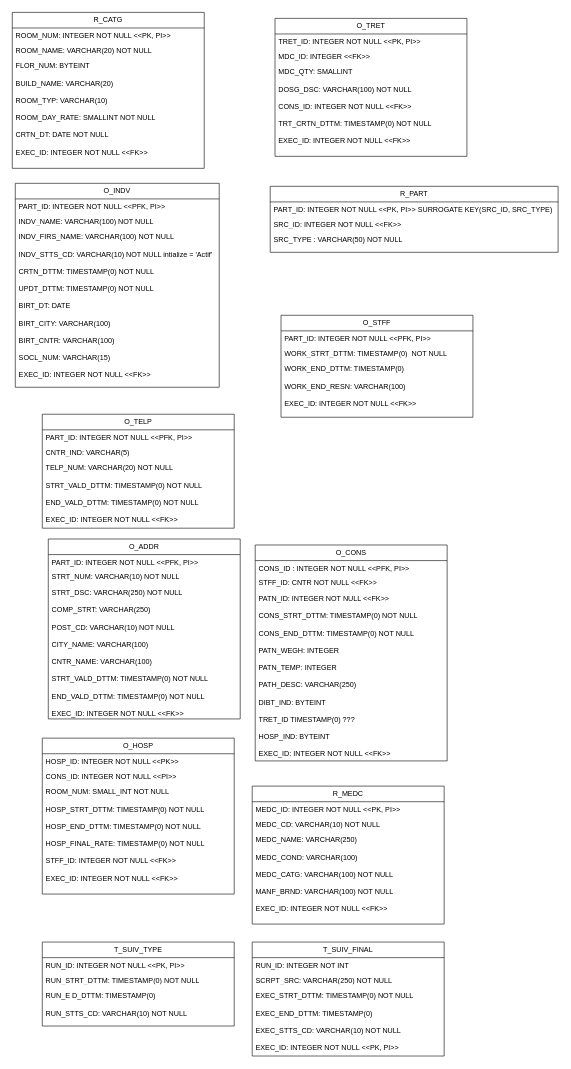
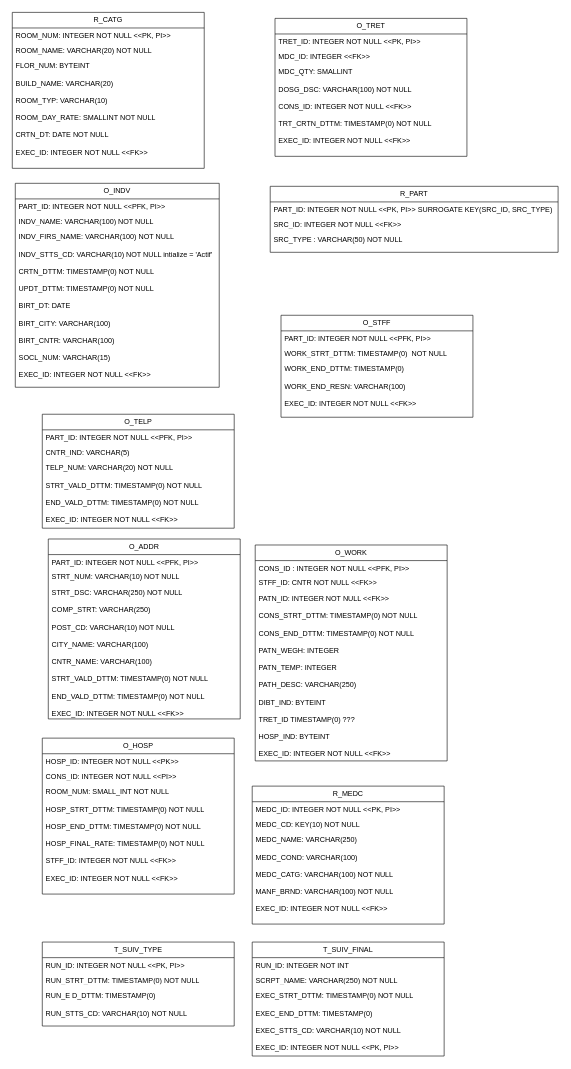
node "O_CONS": label "O_CONS" -> "O_WORK"
node "MEDC_CD: VARCHAR(10) NOT NULL": label "MEDC_CD: VARCHAR(10) NOT NULL" -> "MEDC_CD: KEY(10) NOT NULL"
node "SCRPT_SRC: VARCHAR(250) NOT NULL": label "SCRPT_SRC: VARCHAR(250) NOT NULL" -> "SCRPT_NAME: VARCHAR(250) NOT NULL"
